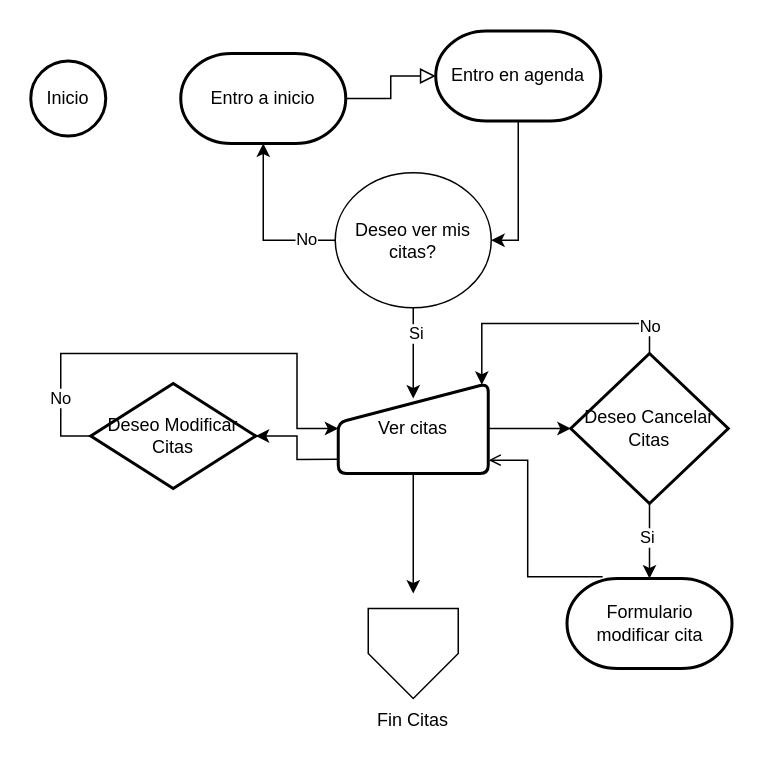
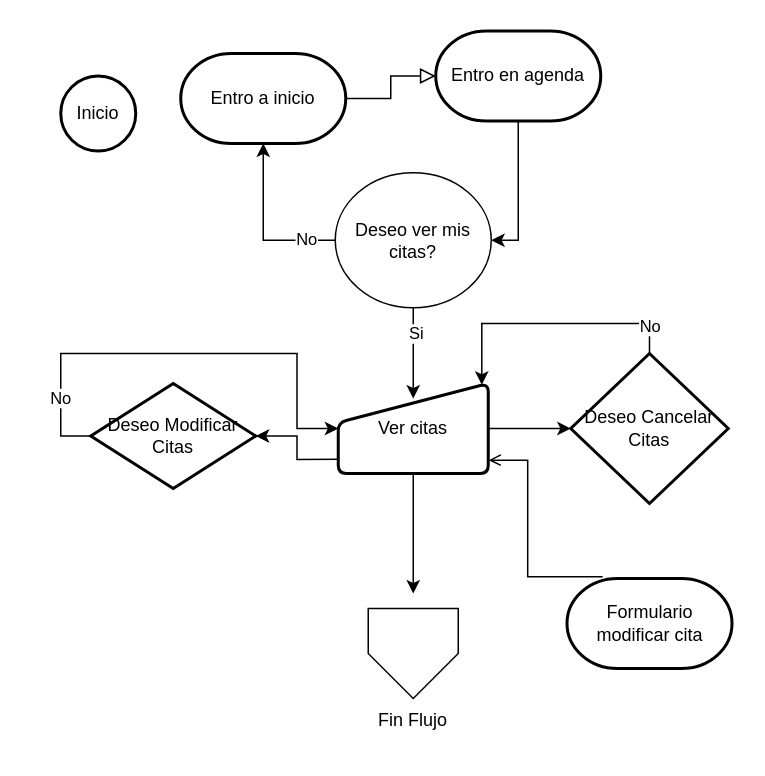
node "Inicio": moved (68, 98) -> (98, 113)
edge "Deseo Cancelar Citas" -> "Formulario modificar cita": removed, label "Si"
node "Fin Citas": label "Fin Citas" -> "Fin Flujo"
